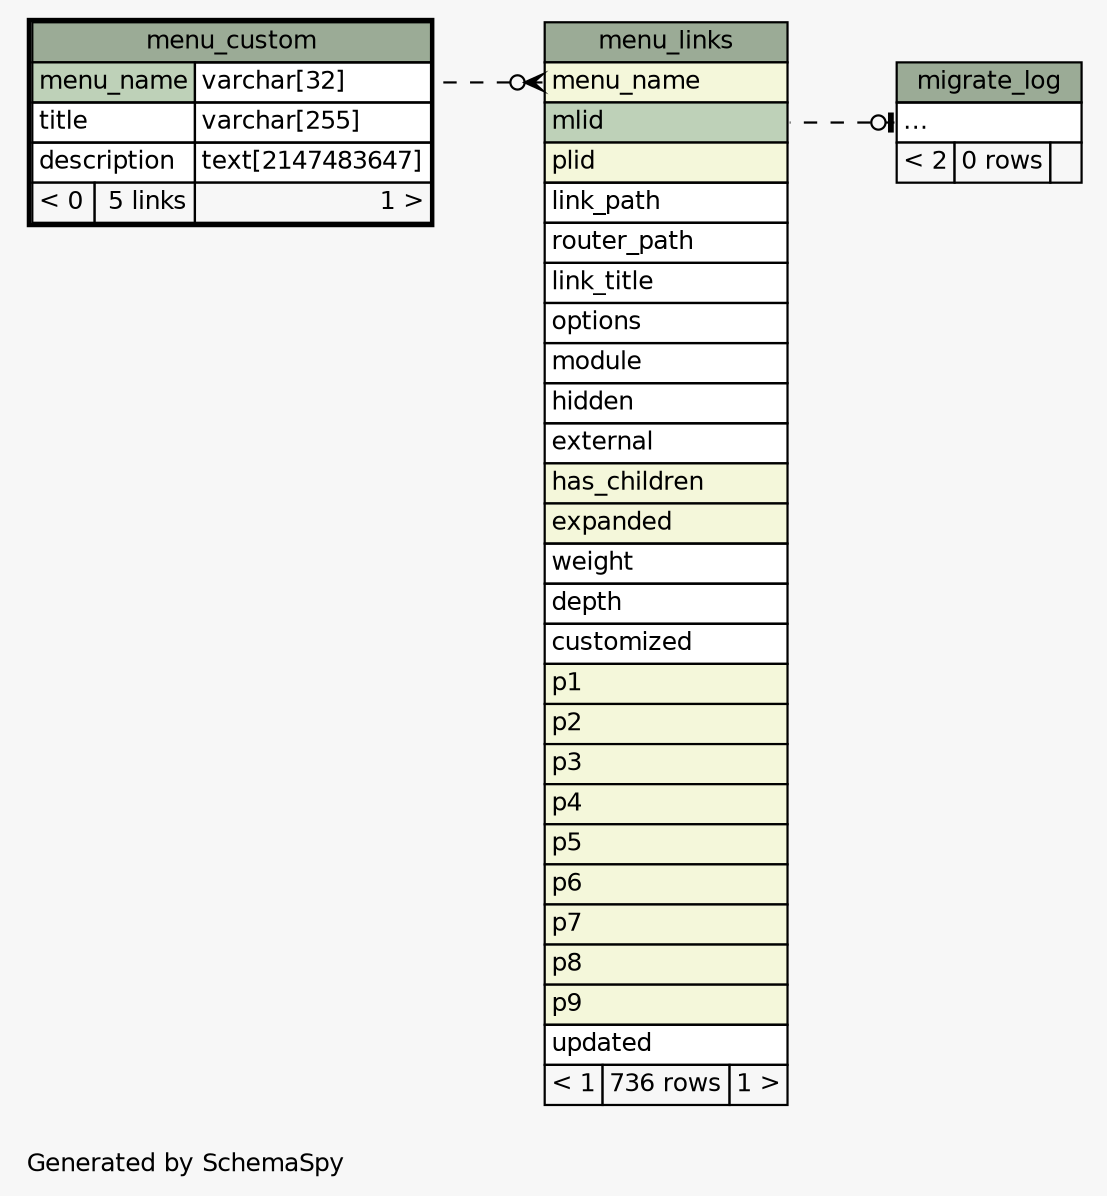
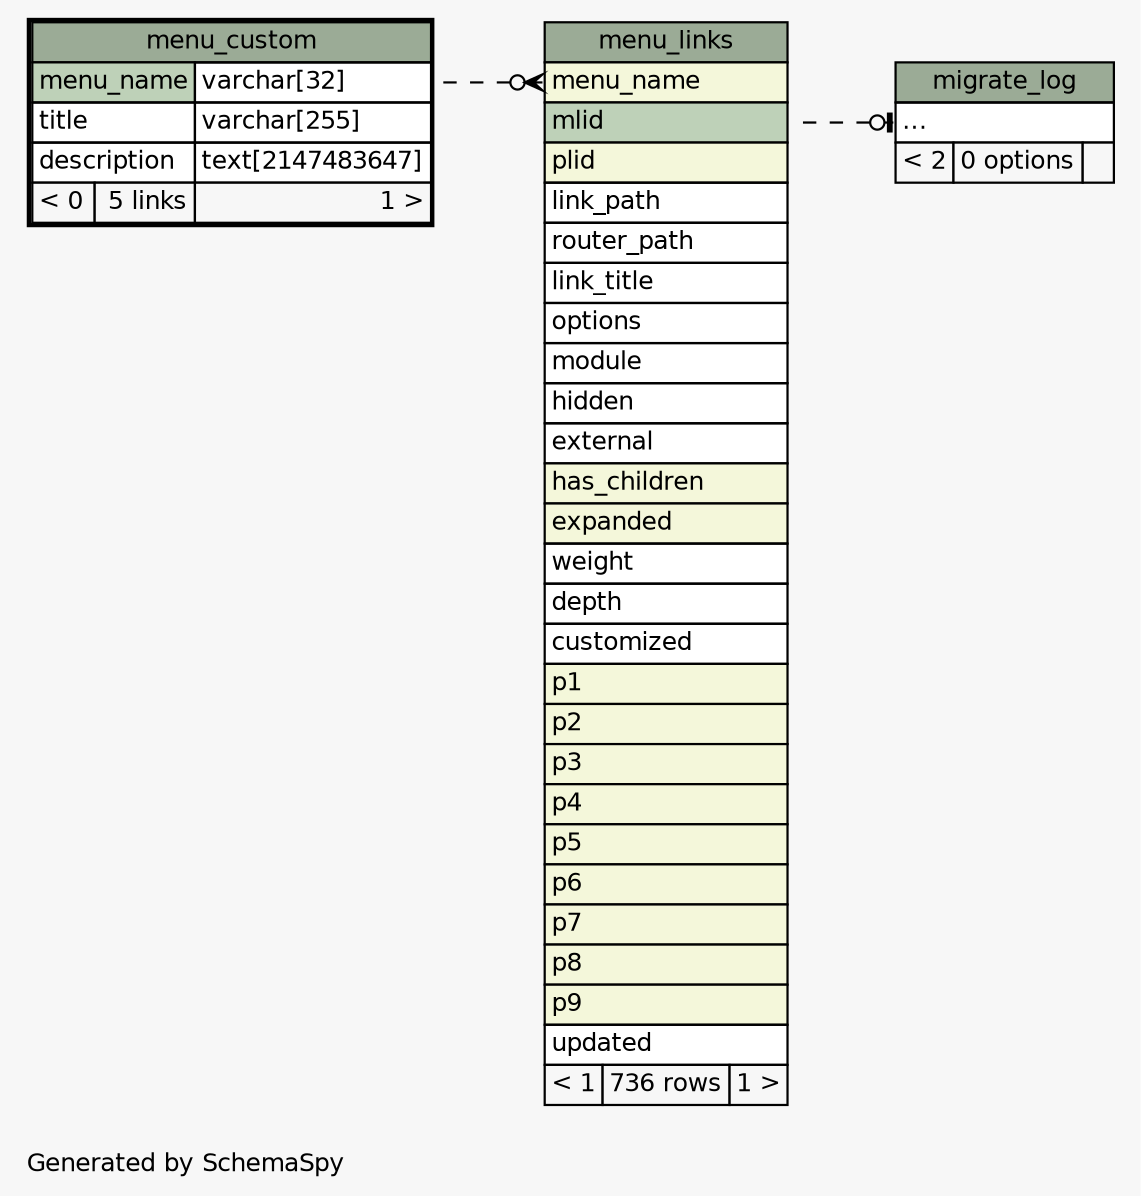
node "migrate_log": text "0 rows" -> "0 options"
